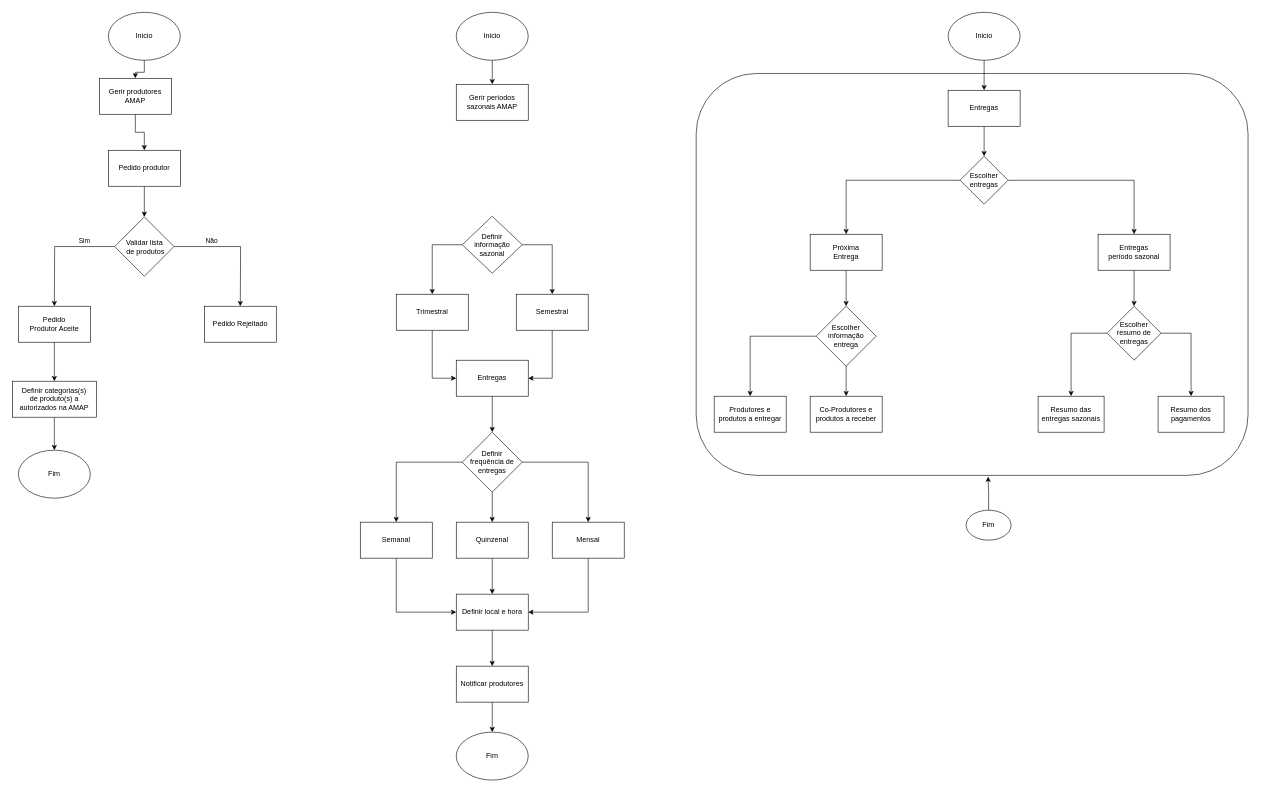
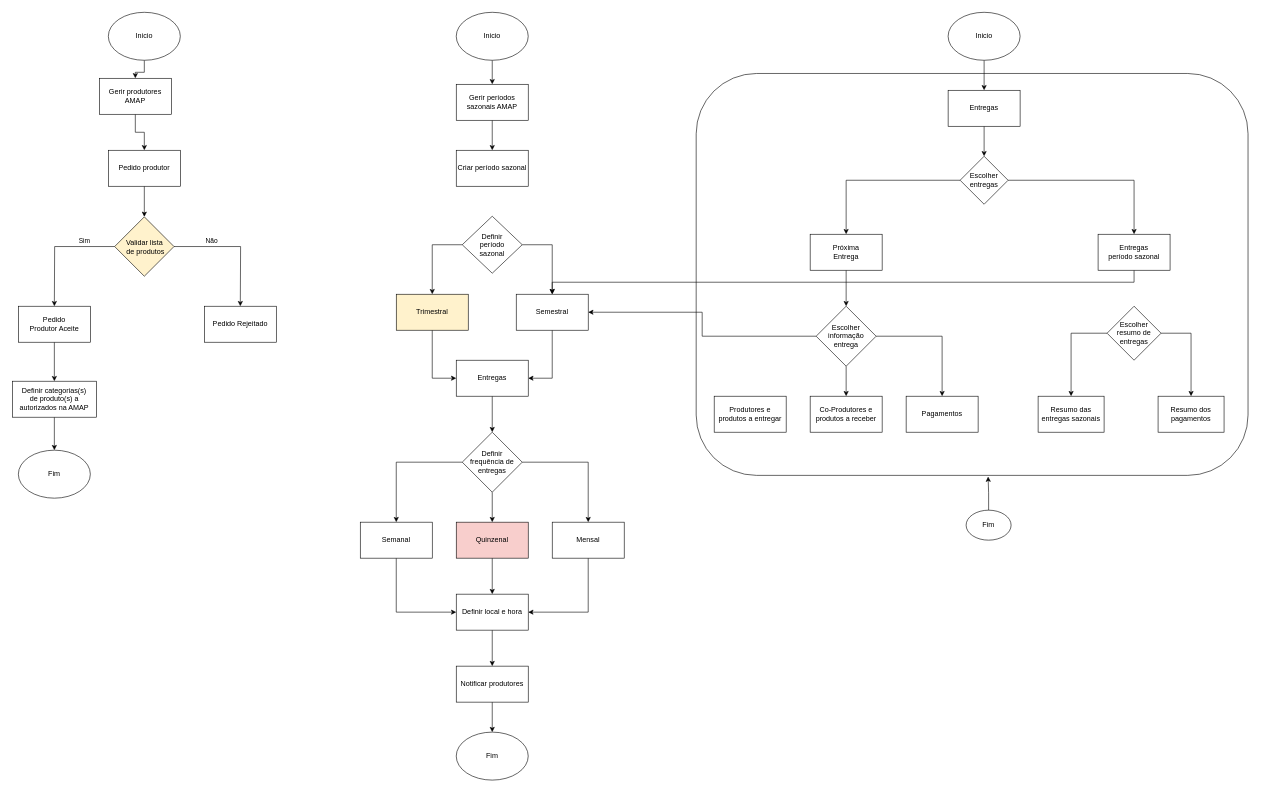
edge "Gerir períodos sazonais AMAP" -> "Criar período sazonal": added
node "Criar período sazonal": added
node "Definir informação sazonal": label "Definir informação sazonal" -> "Definir período sazonal"
node "Validar lista de produtos": fillcolor #ffffff -> #fff2cc
edge "Entregas período sazonal" -> "Escolher resumo de entregas": now "Entregas período sazonal" -> "Semestral"
node "Trimestral": fillcolor #ffffff -> #fff2cc
edge "Escolher informação entrega" -> "Pagamentos": added
edge "Escolher informação entrega" -> "Produtores e produtos a entregar": now "Escolher informação entrega" -> "Semestral"
node "Pagamentos": added
node "Quinzenal": fillcolor #ffffff -> #f8cecc
